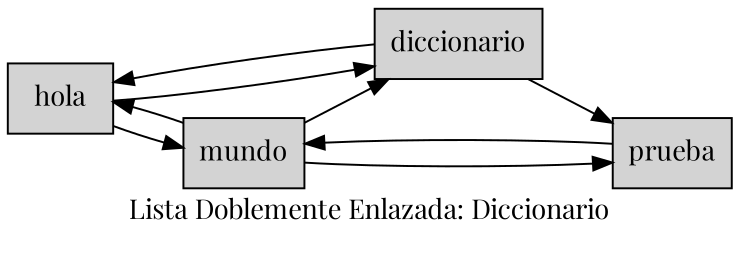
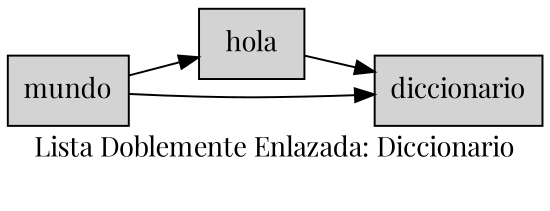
edge "diccionario" -> "hola": removed
edge "hola" -> "mundo": removed
node "prueba": removed
